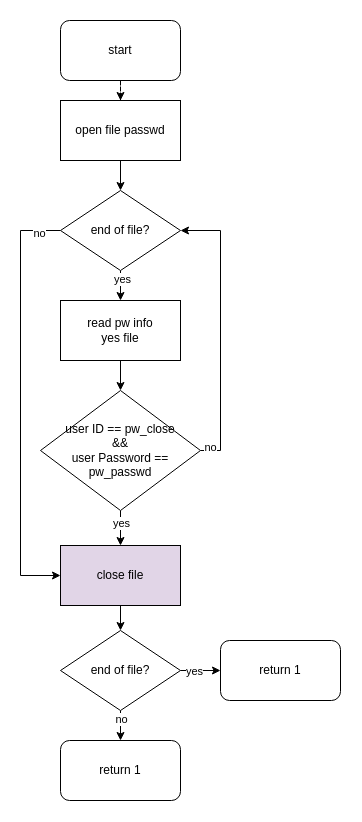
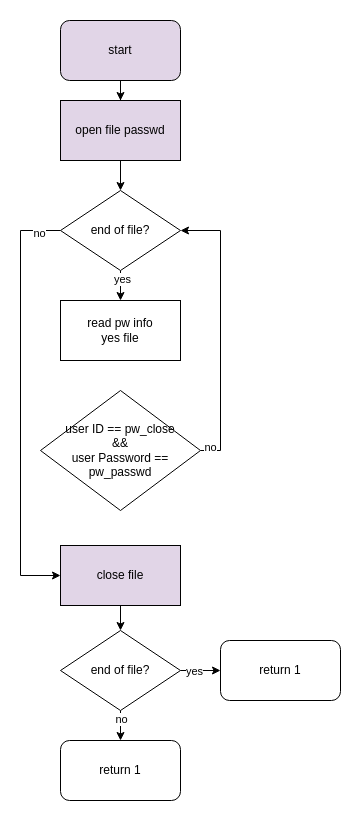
node "start": fillcolor #ffffff -> #e1d5e7
edge "start" -> "open file passwd": style dashed -> solid
node "open file passwd": fillcolor #ffffff -> #e1d5e7
edge "read pw info yes file" -> "user ID == pw_close && user Password == pw_passwd": removed
edge "user ID == pw_close && user Password == pw_passwd" -> "close file": removed, label "yes"
